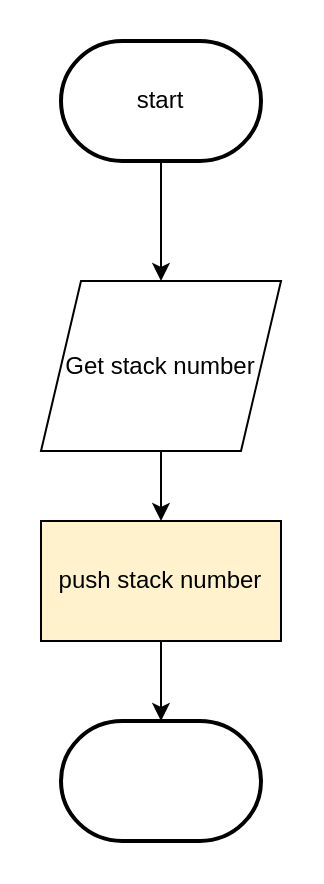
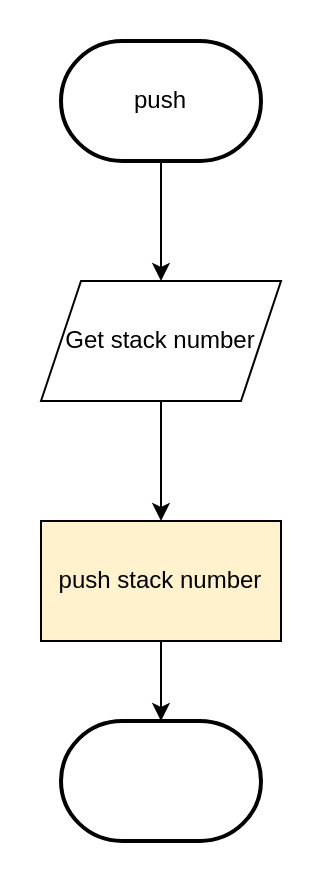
node "start": label "start" -> "push"
node "Get stack number": size 240x170 -> 240x120
